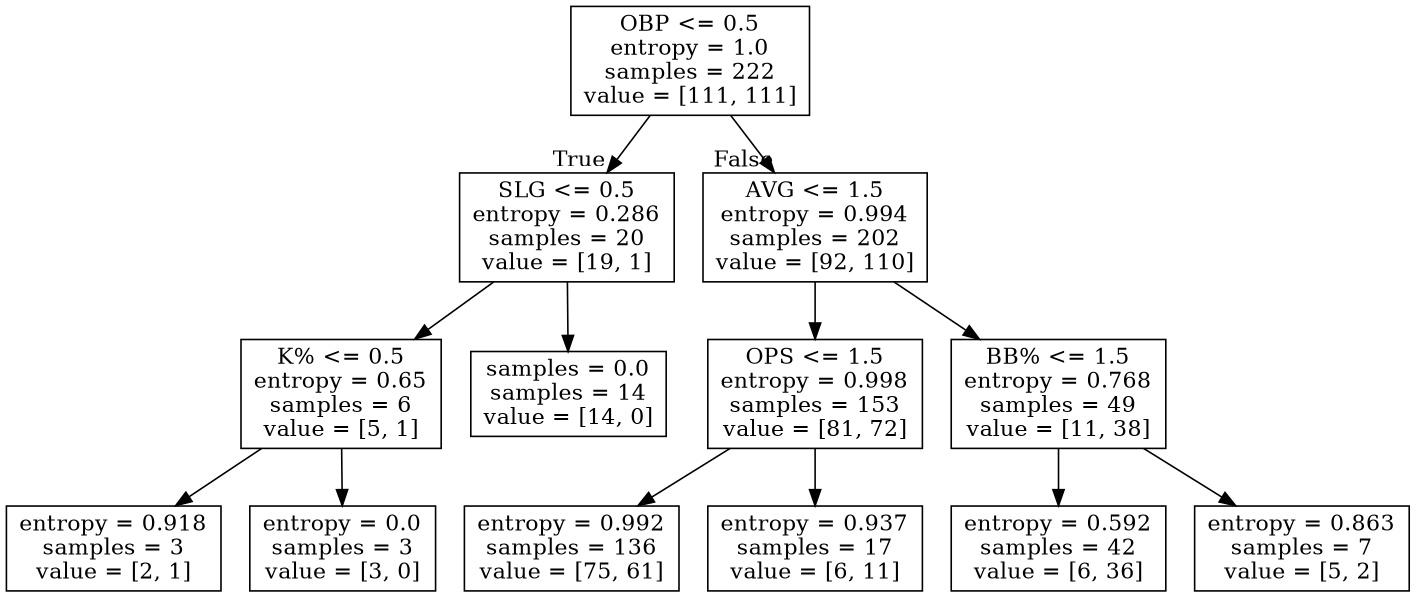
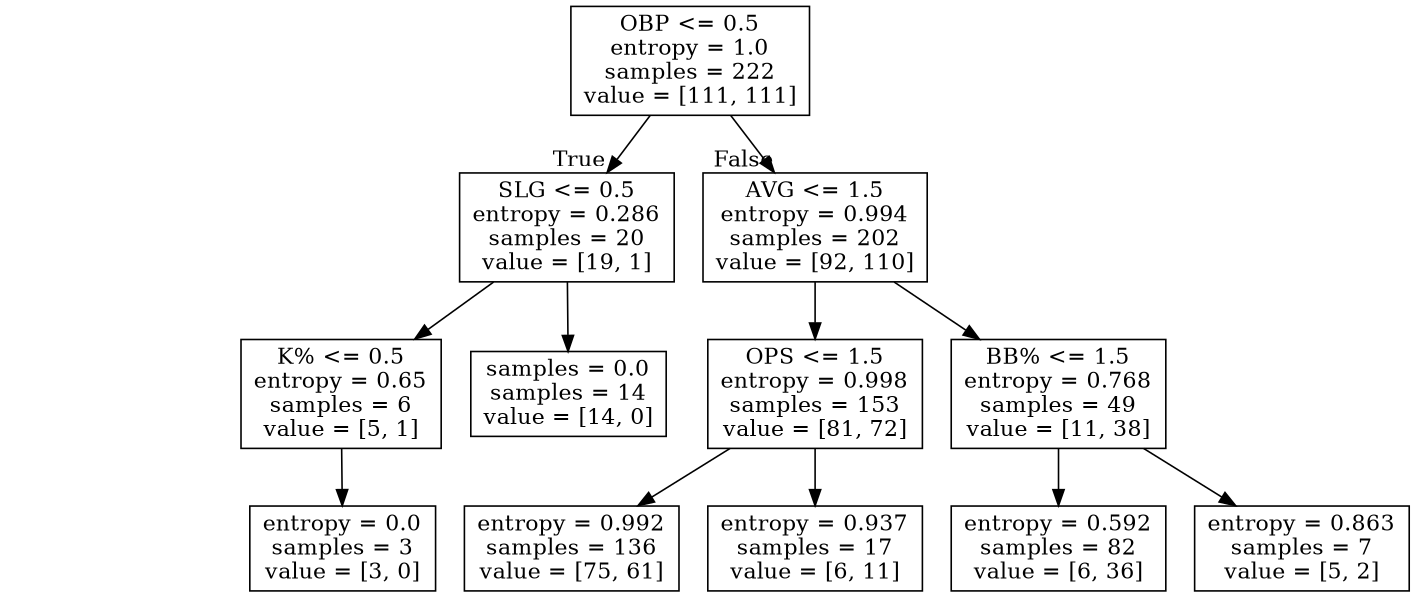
node "entropy = 0.918 samples = 3 value = [2, 1]": removed
node "entropy = 0.592 samples = 42 value = [6, 36]": label "entropy = 0.592 samples = 42 value = [6, 36]" -> "entropy = 0.592 samples = 82 value = [6, 36]"
